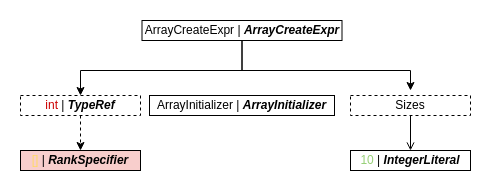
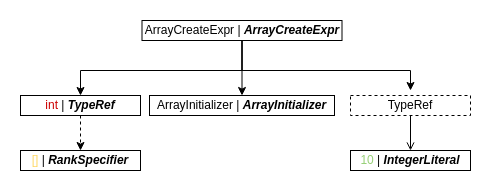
edge "ArrayCreateExpr | ArrayCreateExpr" -> "ArrayInitializer | ArrayInitializer": added
node "int | TypeRef": style dashed -> solid
node "Sizes": label "Sizes" -> "TypeRef"
node "[] | RankSpecifier": fillcolor #f8cecc -> #ffffff
